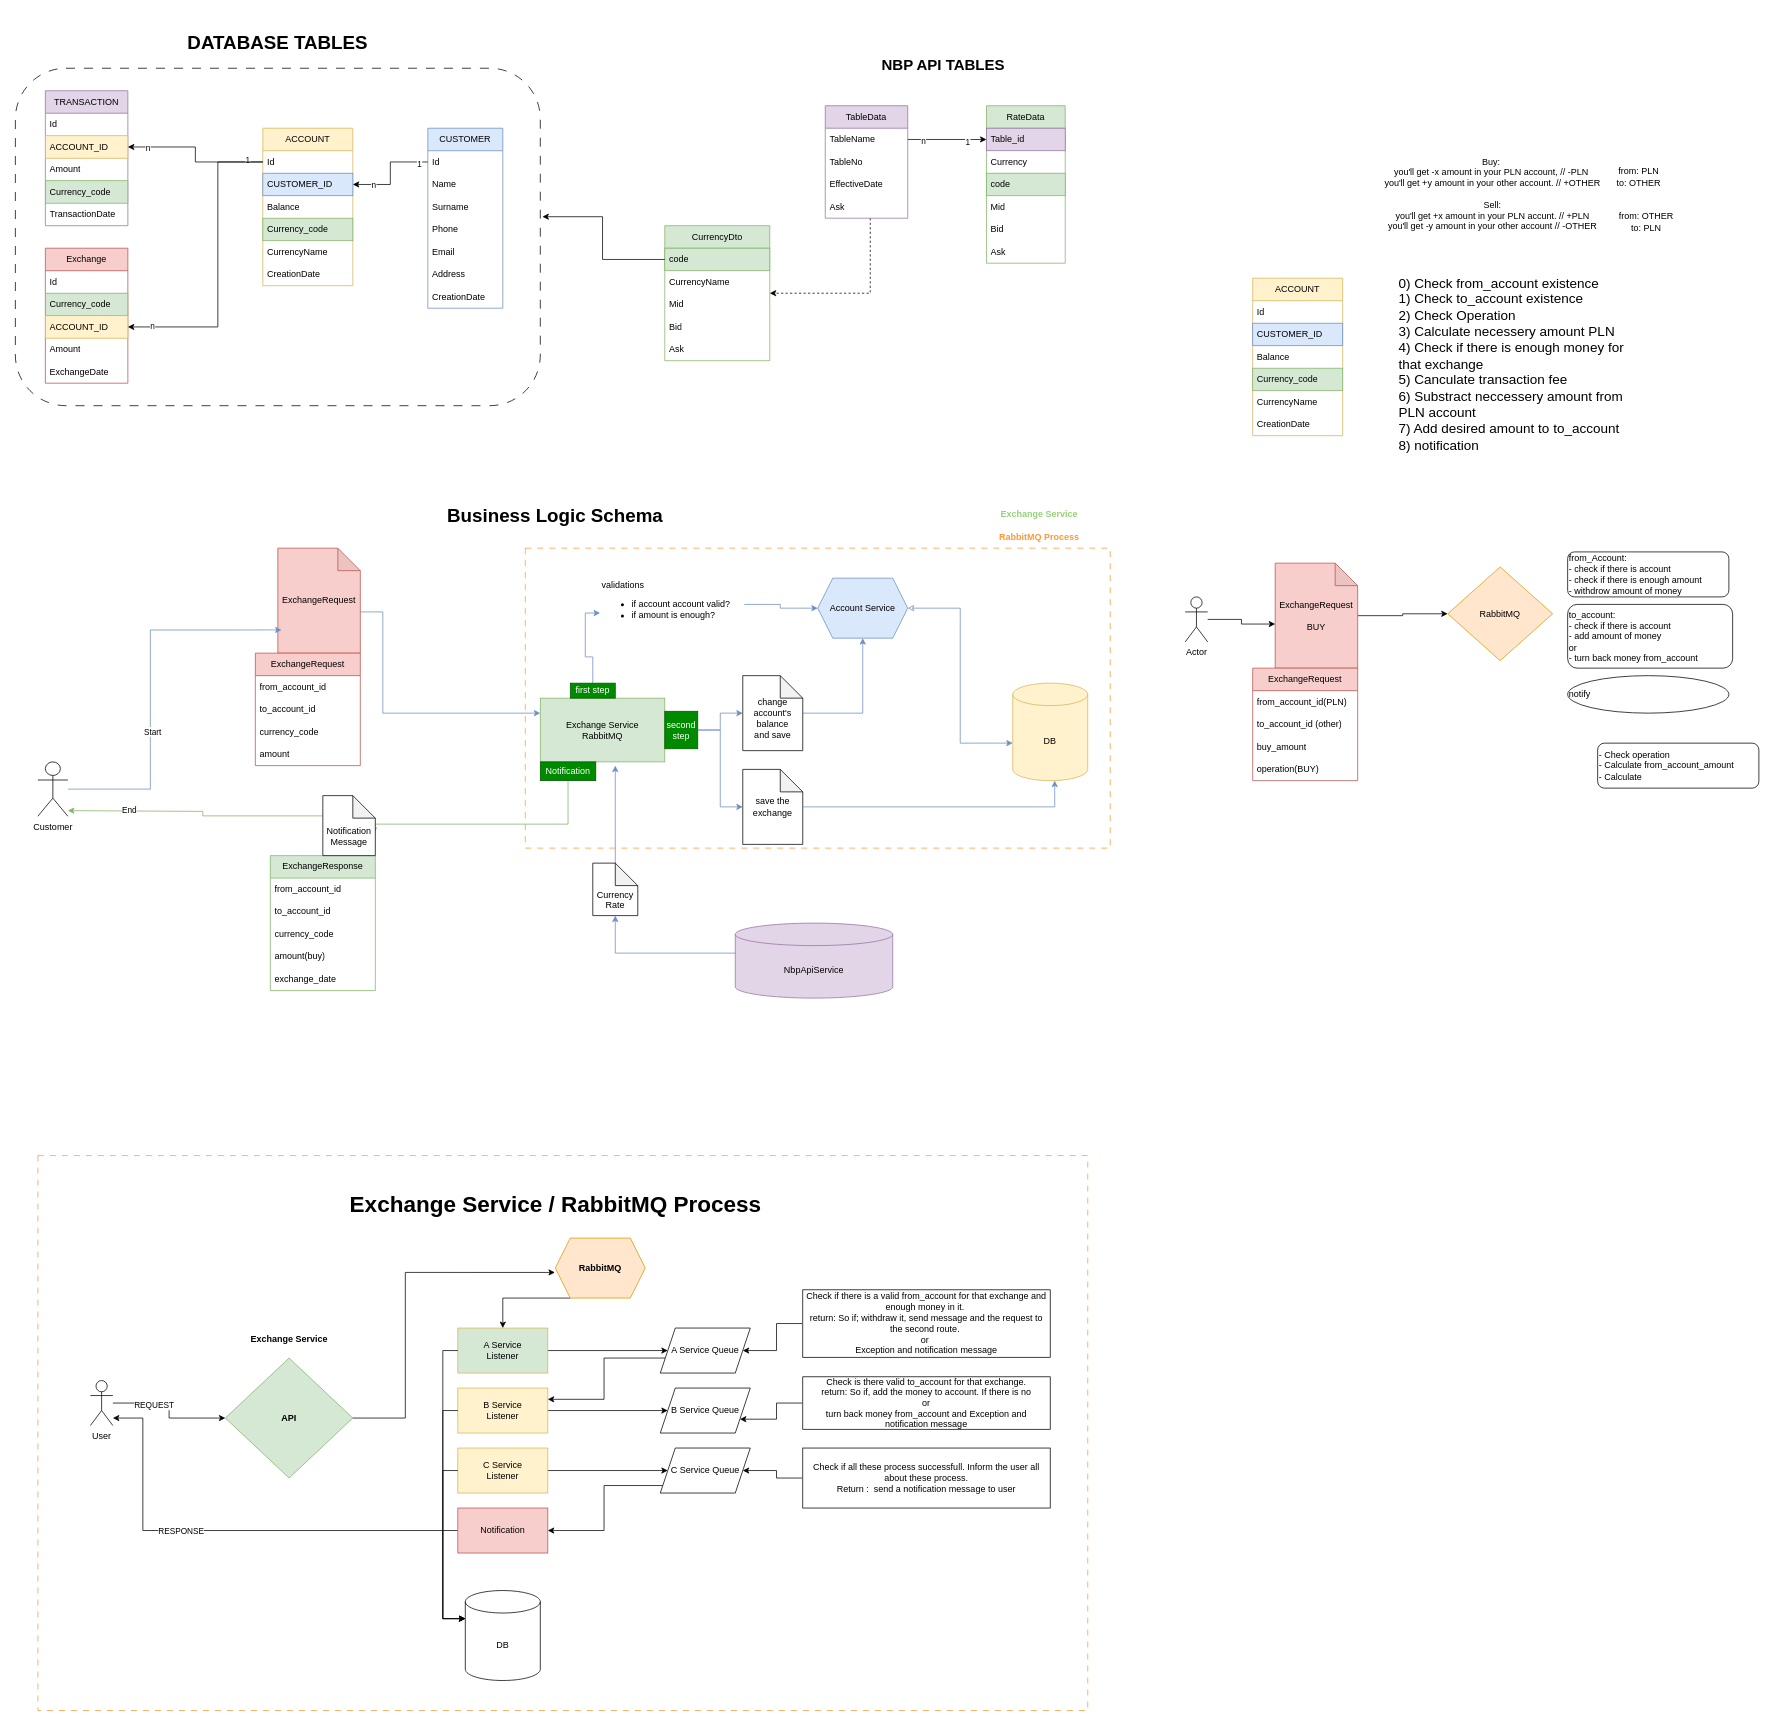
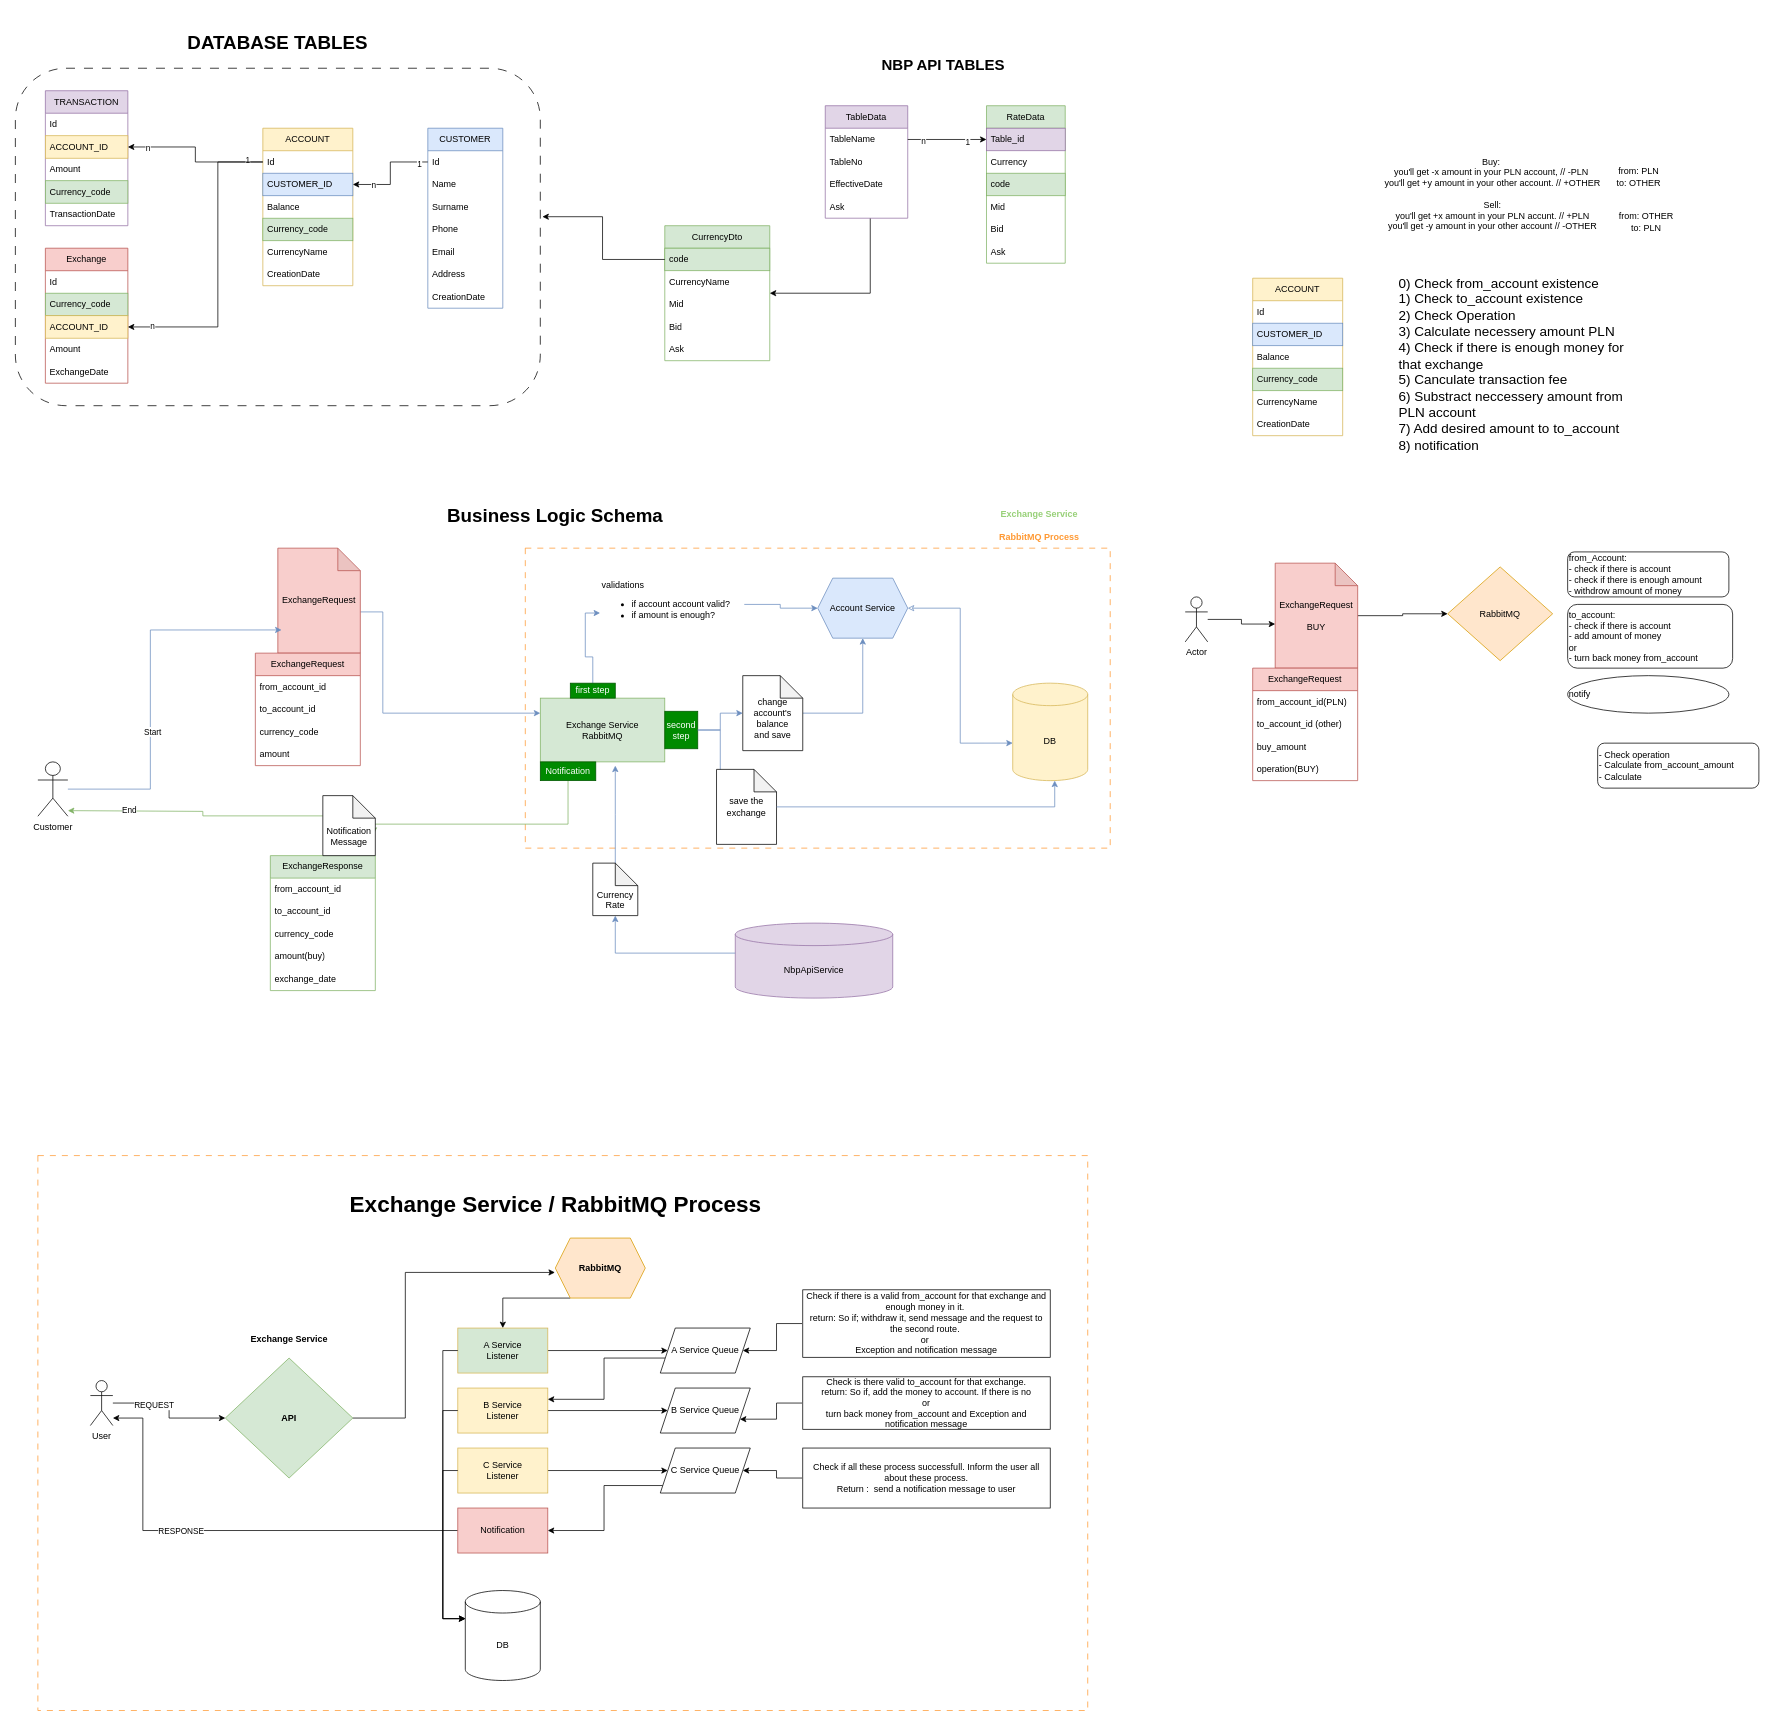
edge "TableData" -> "CurrencyDto": style dashed -> solid
node "save the exchange": moved (773, 807) -> (747, 807)
